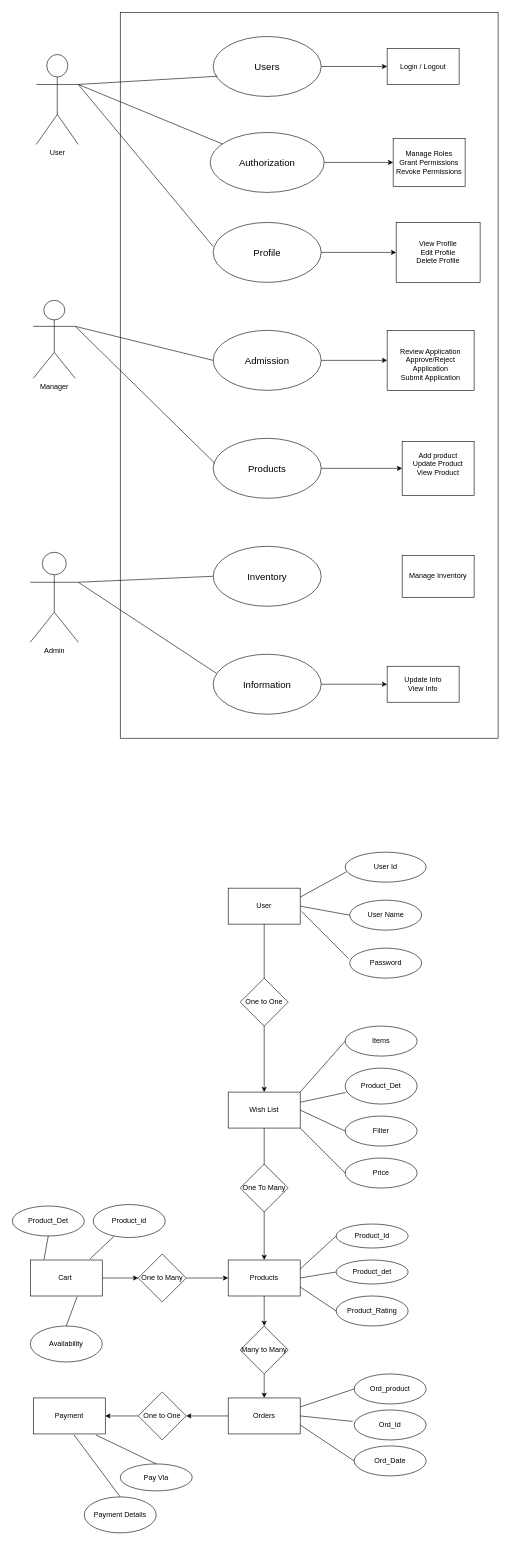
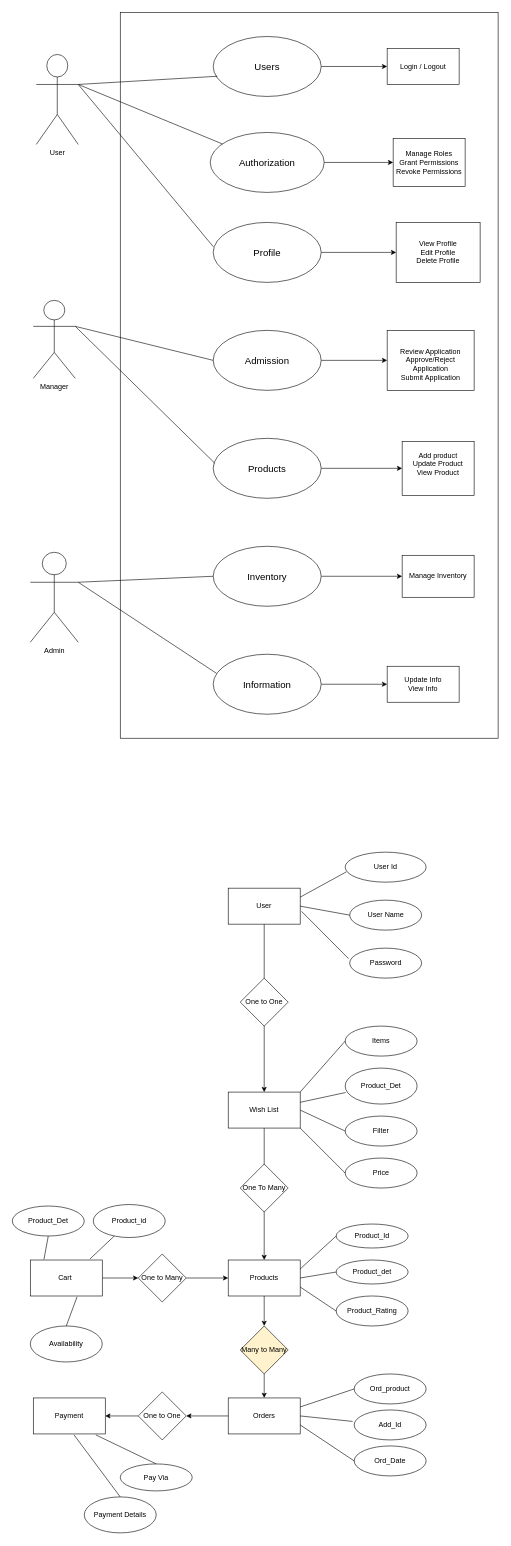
edge "Inventory" -> "Manage Inventory": added
node "Many to Many": fillcolor #ffffff -> #fff2cc
node "Ord_Id": label "Ord_Id" -> "Add_Id"
